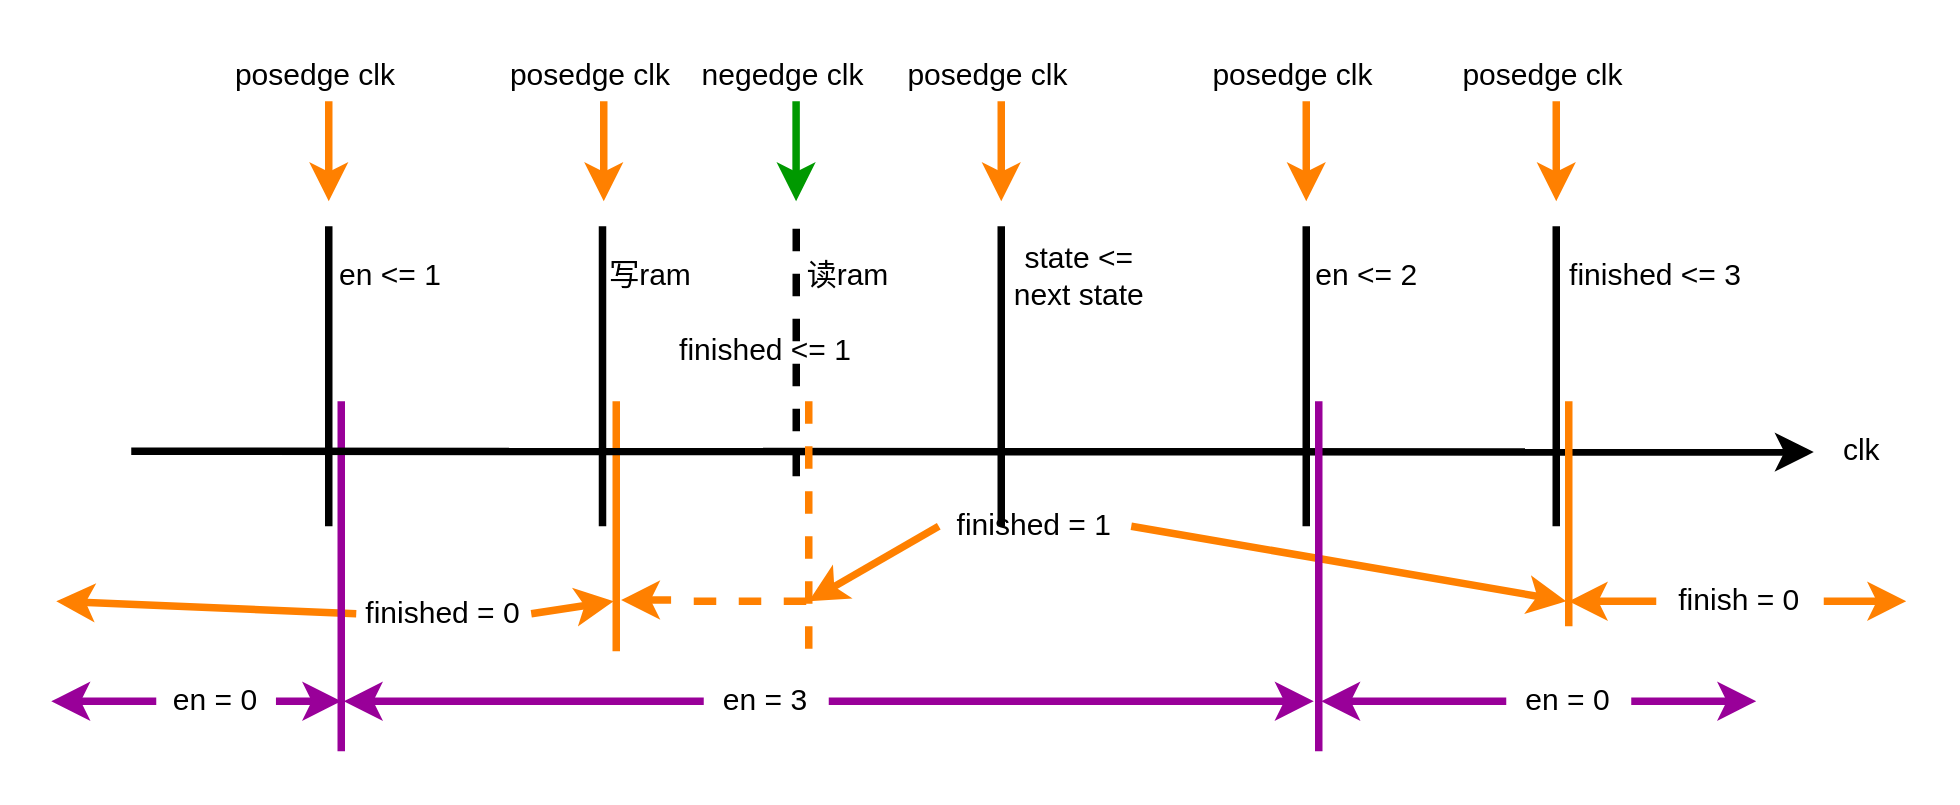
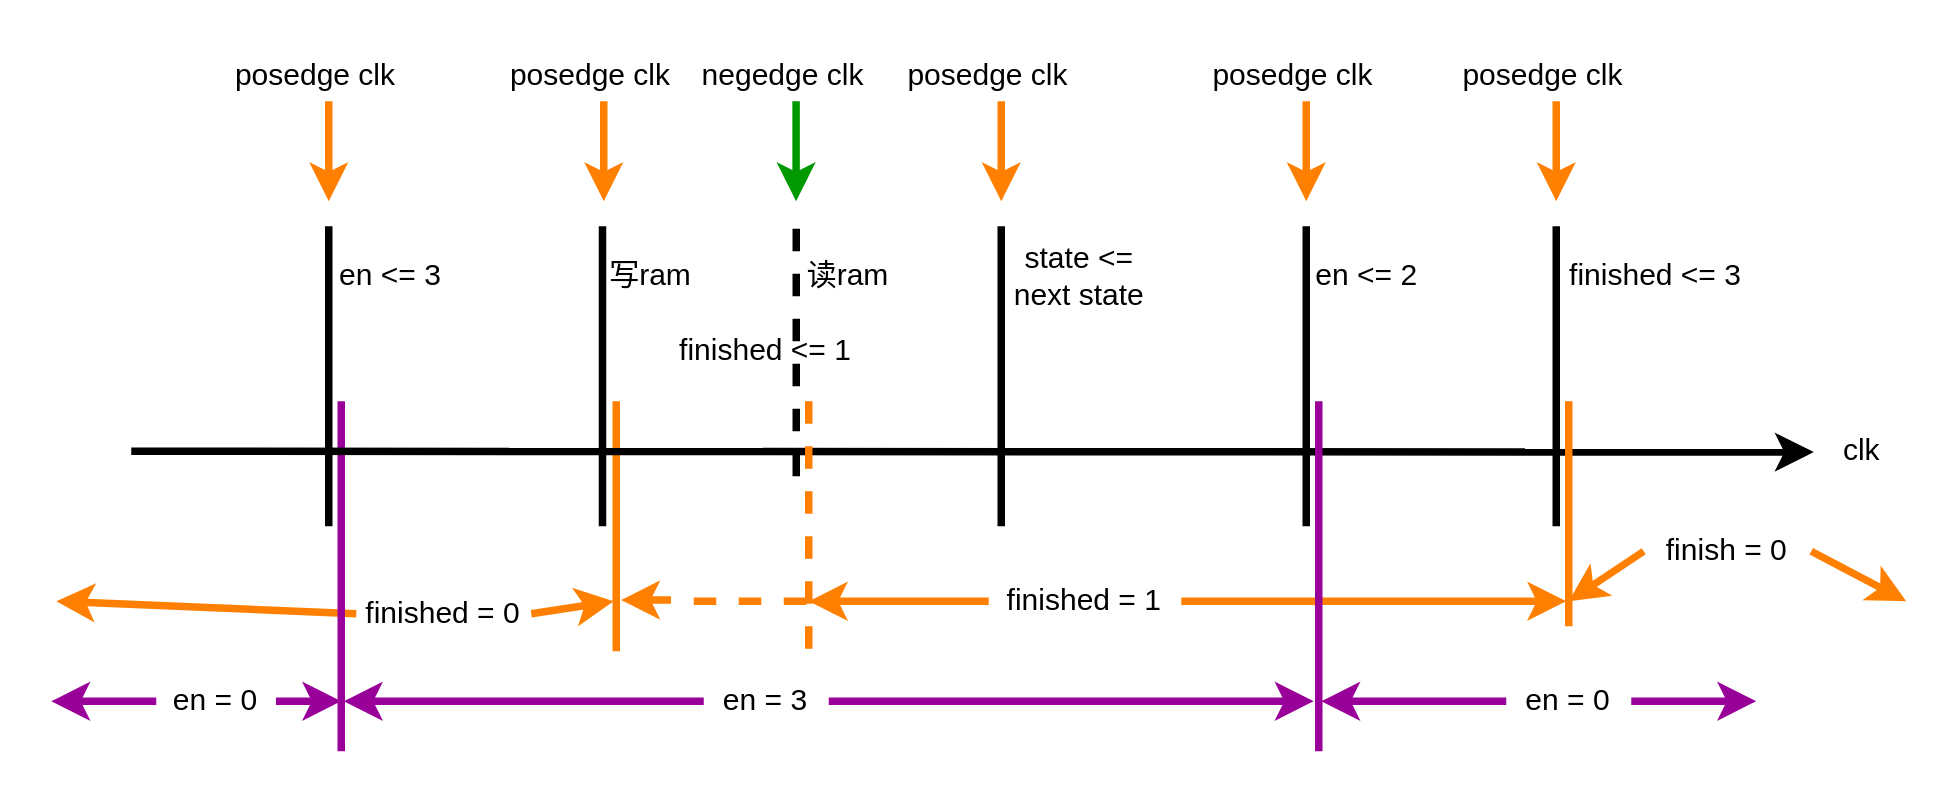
node "en <= 1": label "en <= 1" -> "en <= 3"
node "finished = 1": moved (1035, 526) -> (1085, 601)
node "finish = 0": moved (1740, 601) -> (1728, 551)
